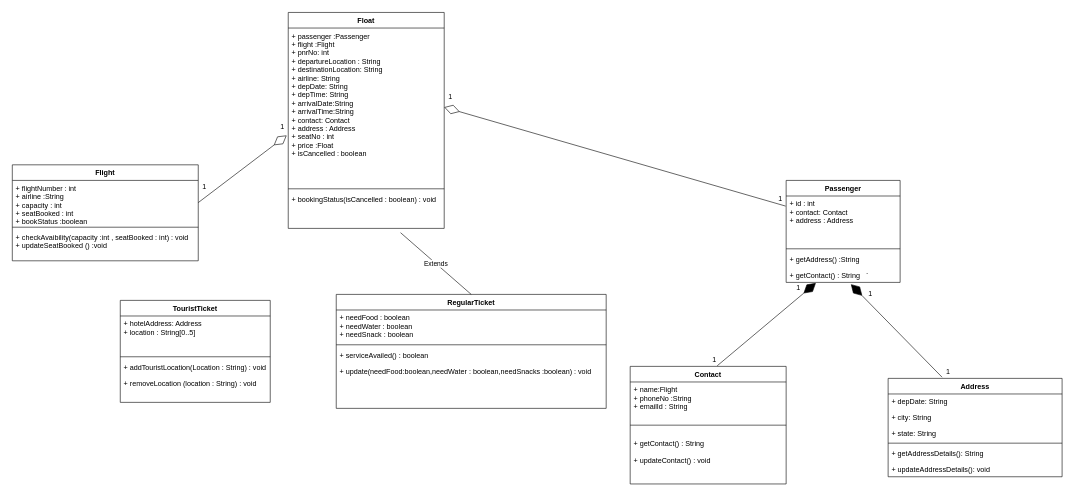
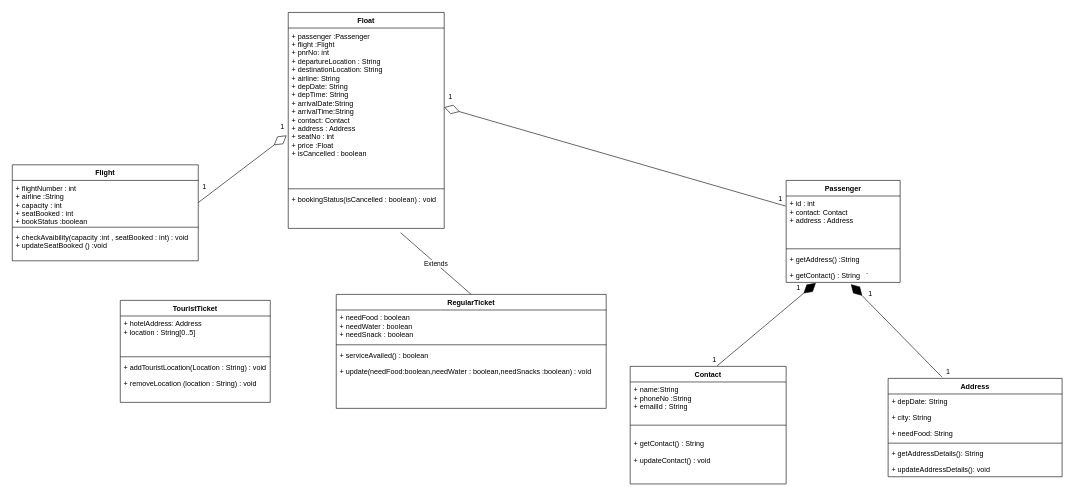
node "+ name:Flight + phoneNo :String + emailId : String": label "+ name:Flight + phoneNo :String + emailId : String" -> "+ name:String + phoneNo :String + emailId : String"
node "+ state: String": label "+ state: String" -> "+ needFood: String"
